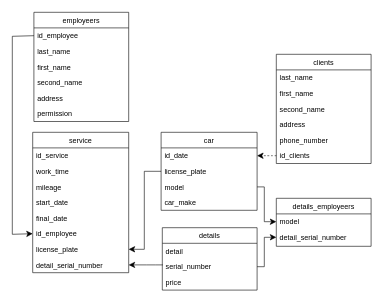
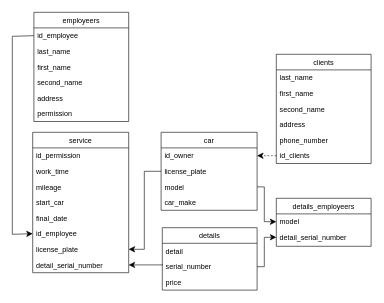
node "id_service": label "id_service" -> "id_permission"
node "id_date": label "id_date" -> "id_owner"
node "start_date": label "start_date" -> "start_car"
